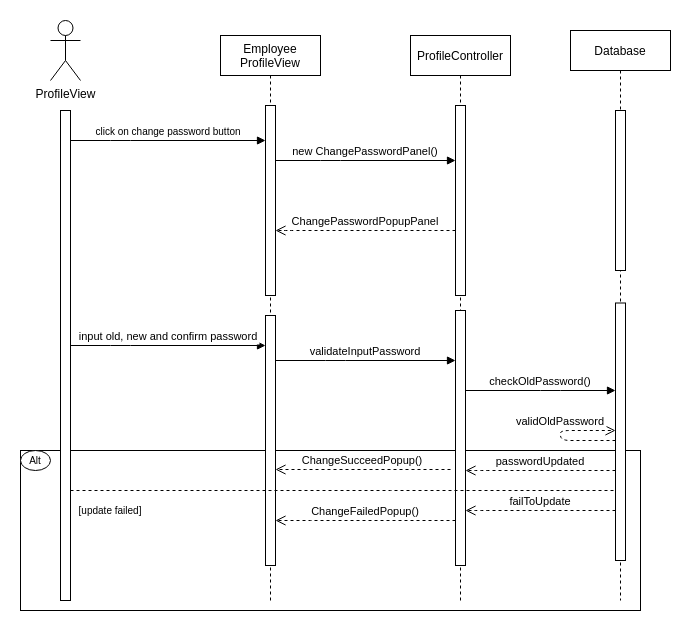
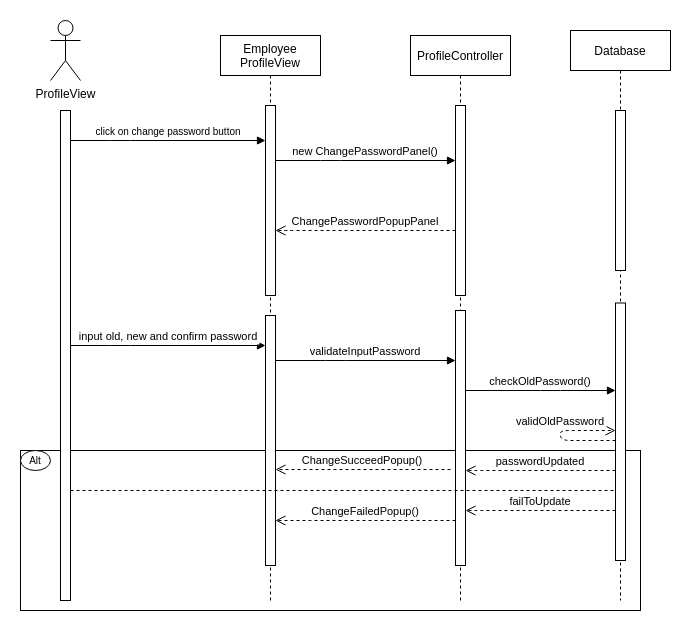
node "[update failed]": removed
